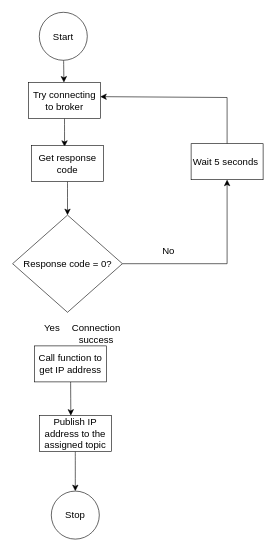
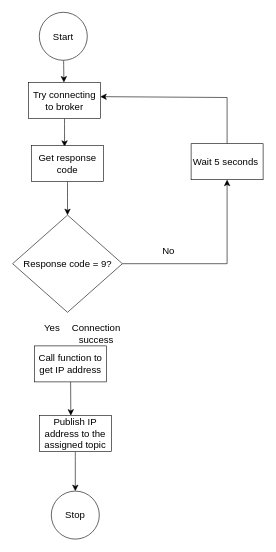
node "Response code = 0?": label "Response code = 0?" -> "Response code = 9?"
